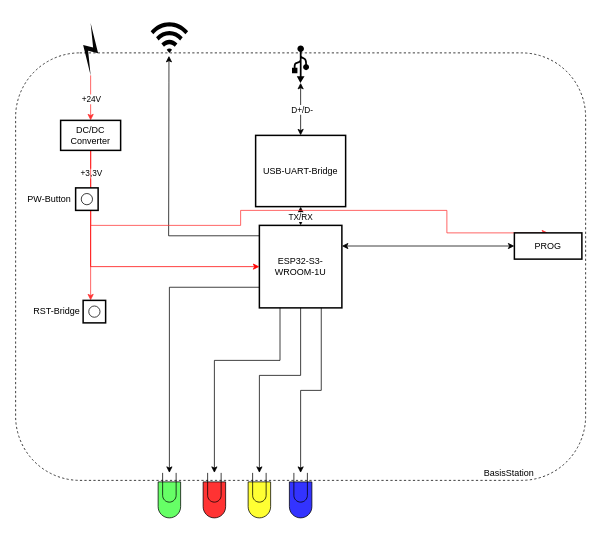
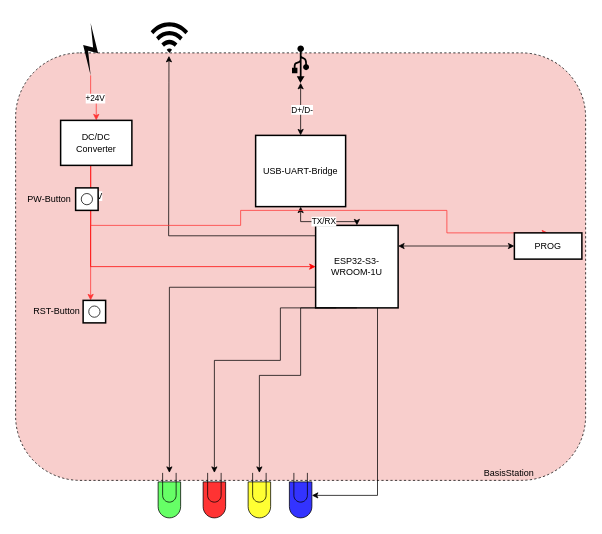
node "DC/DC Converter": size 60x30 -> 71x45
node "ESP32-S3-WROOM-1U": moved (300, 267) -> (357, 267)
node "RST-Bridge": label "RST-Bridge" -> "RST-Button"
node "BasisStation": fillcolor #ffffff -> #f8cecc
